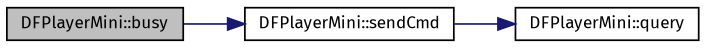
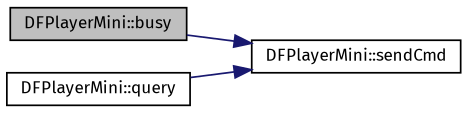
edge "DFPlayerMini::sendCmd" -> "DFPlayerMini::query": reversed
